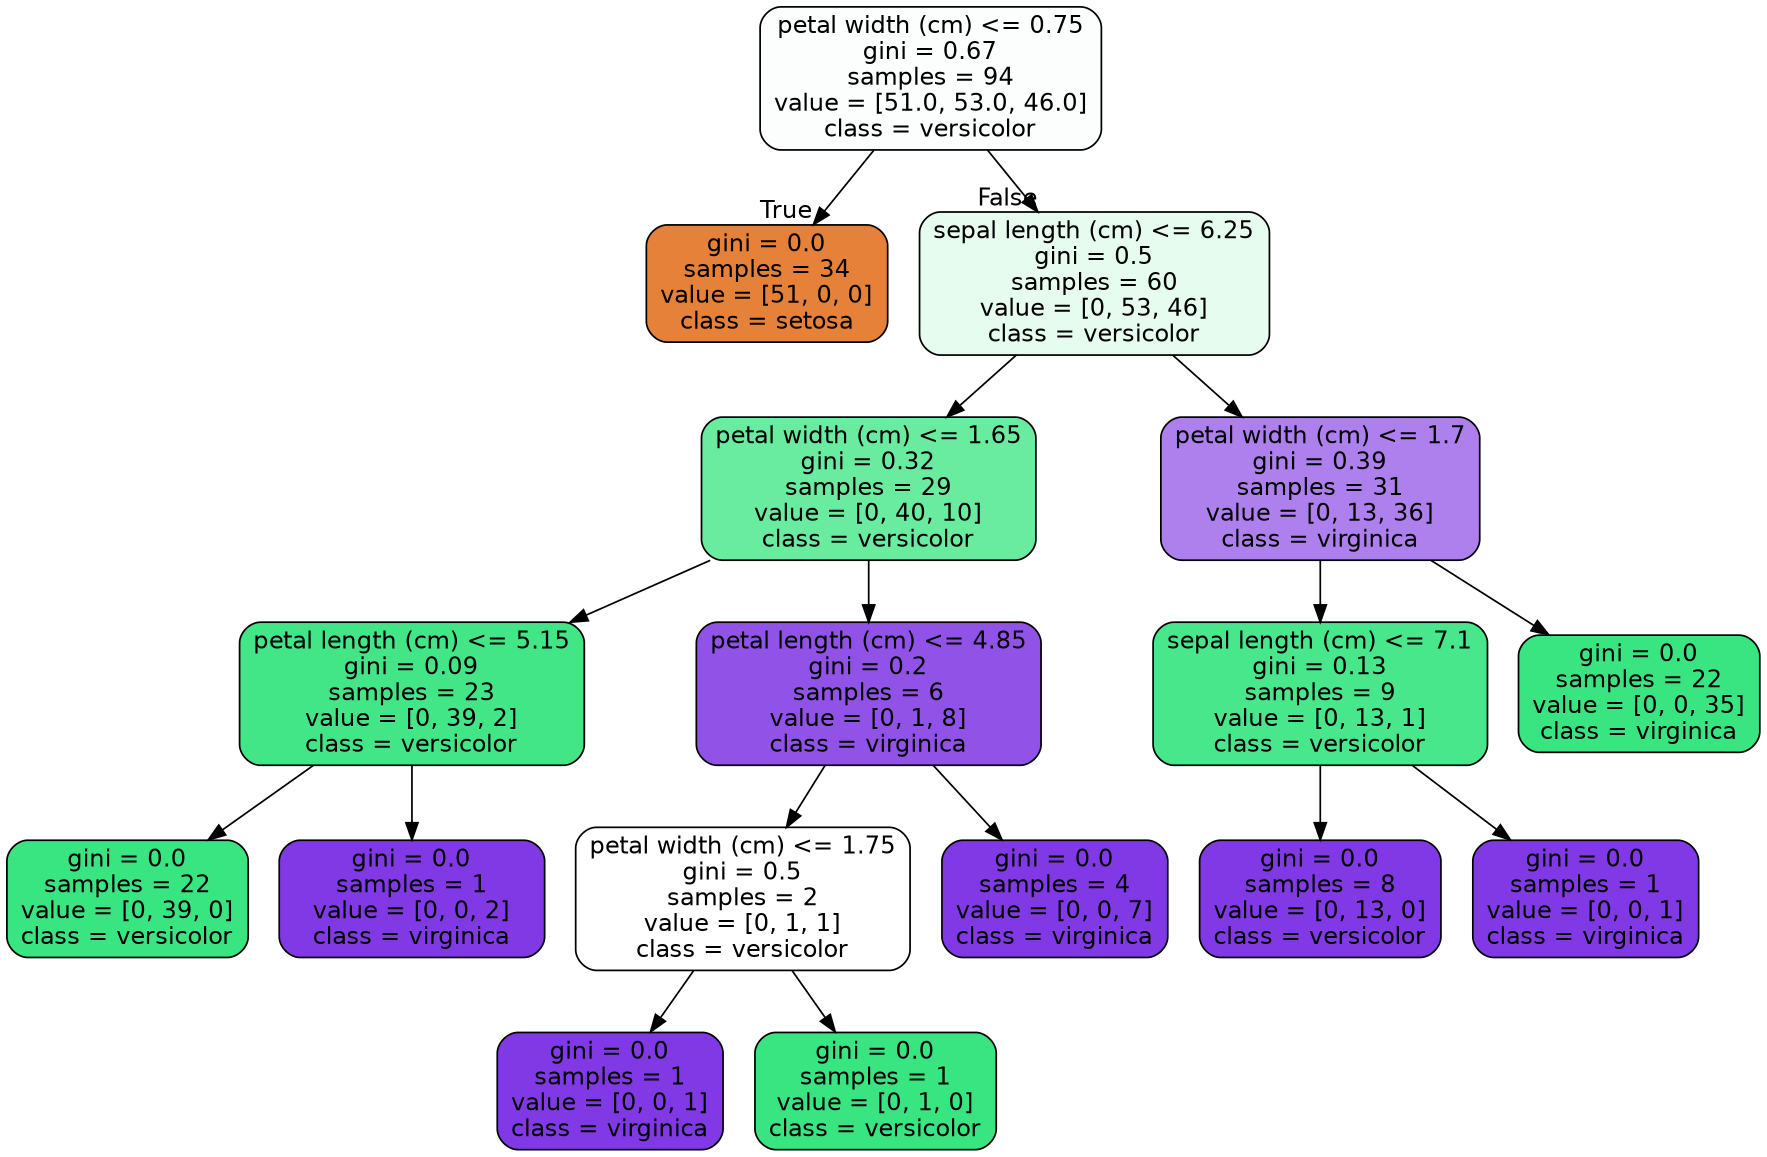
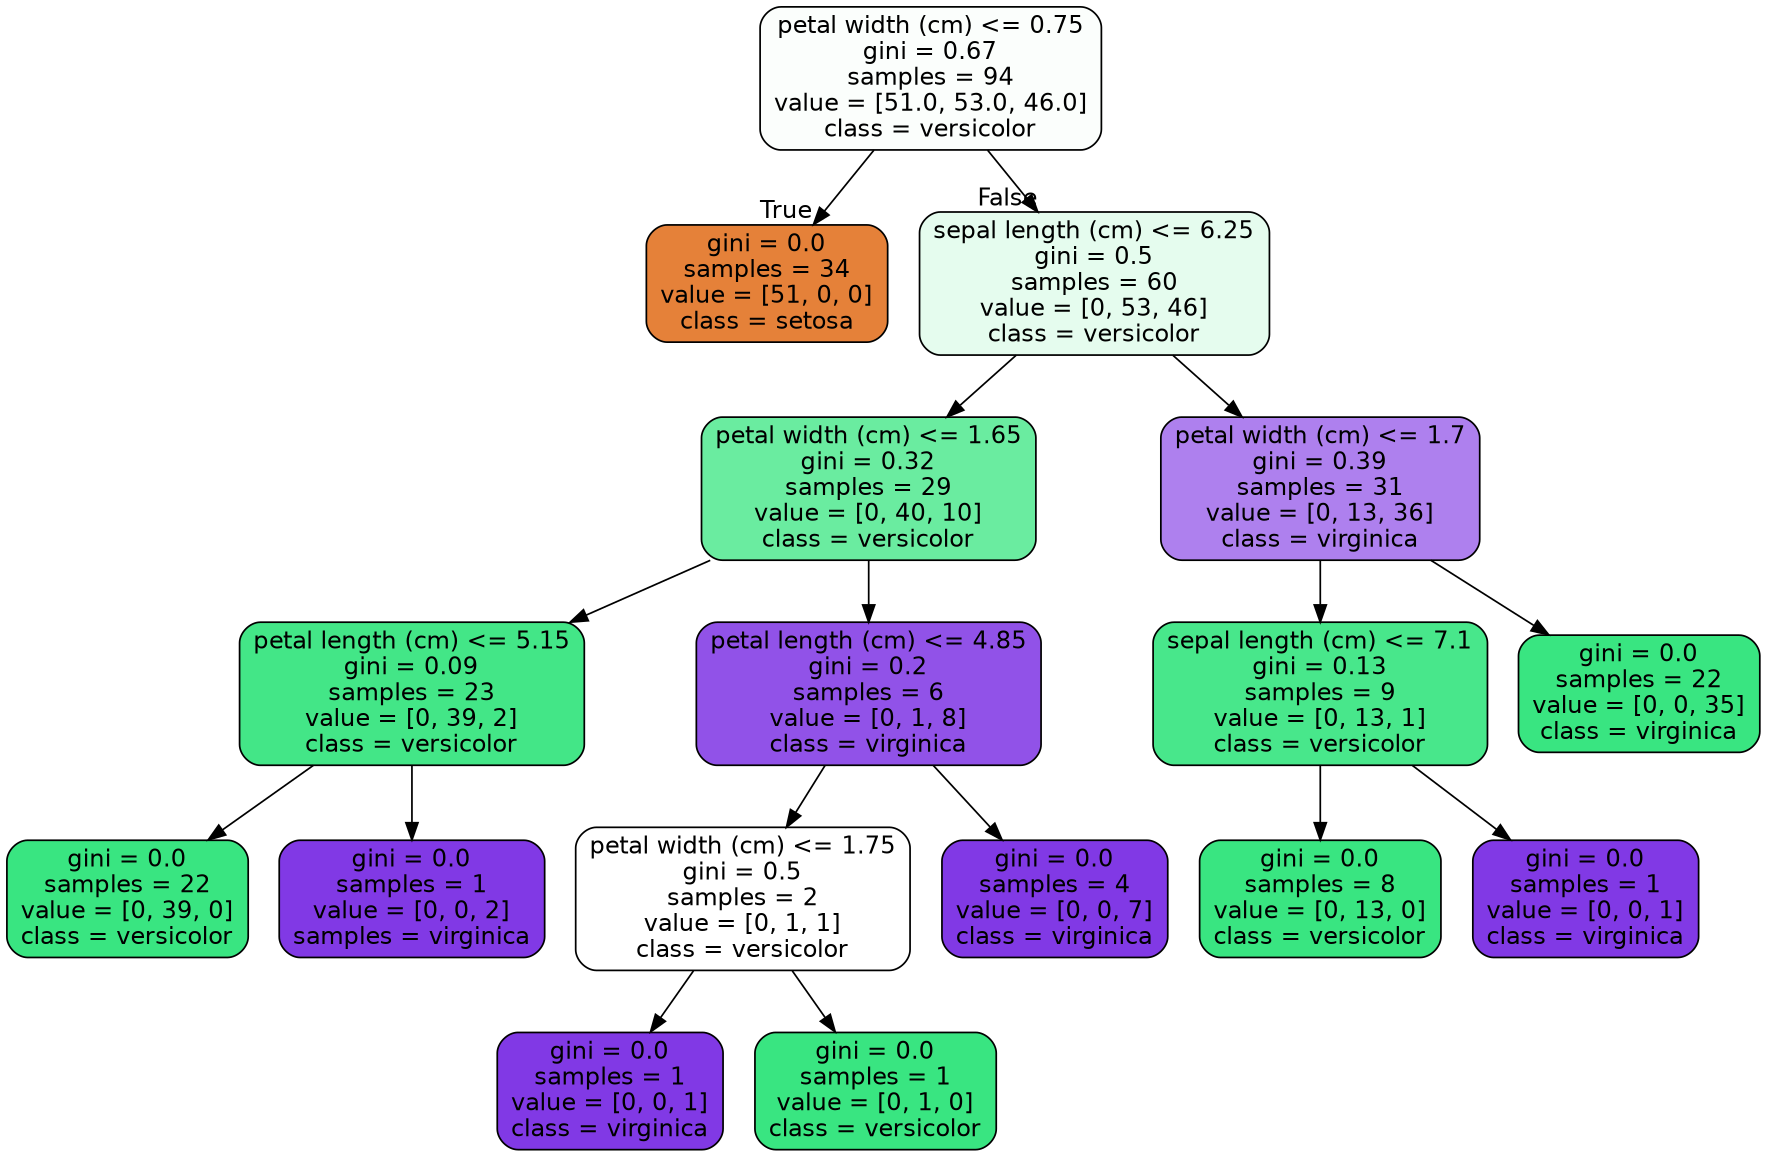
node "gini = 0.0 samples = 1 value = [0, 0, 2] class = virginica": label "gini = 0.0 samples = 1 value = [0, 0, 2] class = virginica" -> "gini = 0.0 samples = 1 value = [0, 0, 2] samples = virginica"
node "gini = 0.0 samples = 8 value = [0, 13, 0] class = versicolor": fillcolor #8139e5 -> #39e581
